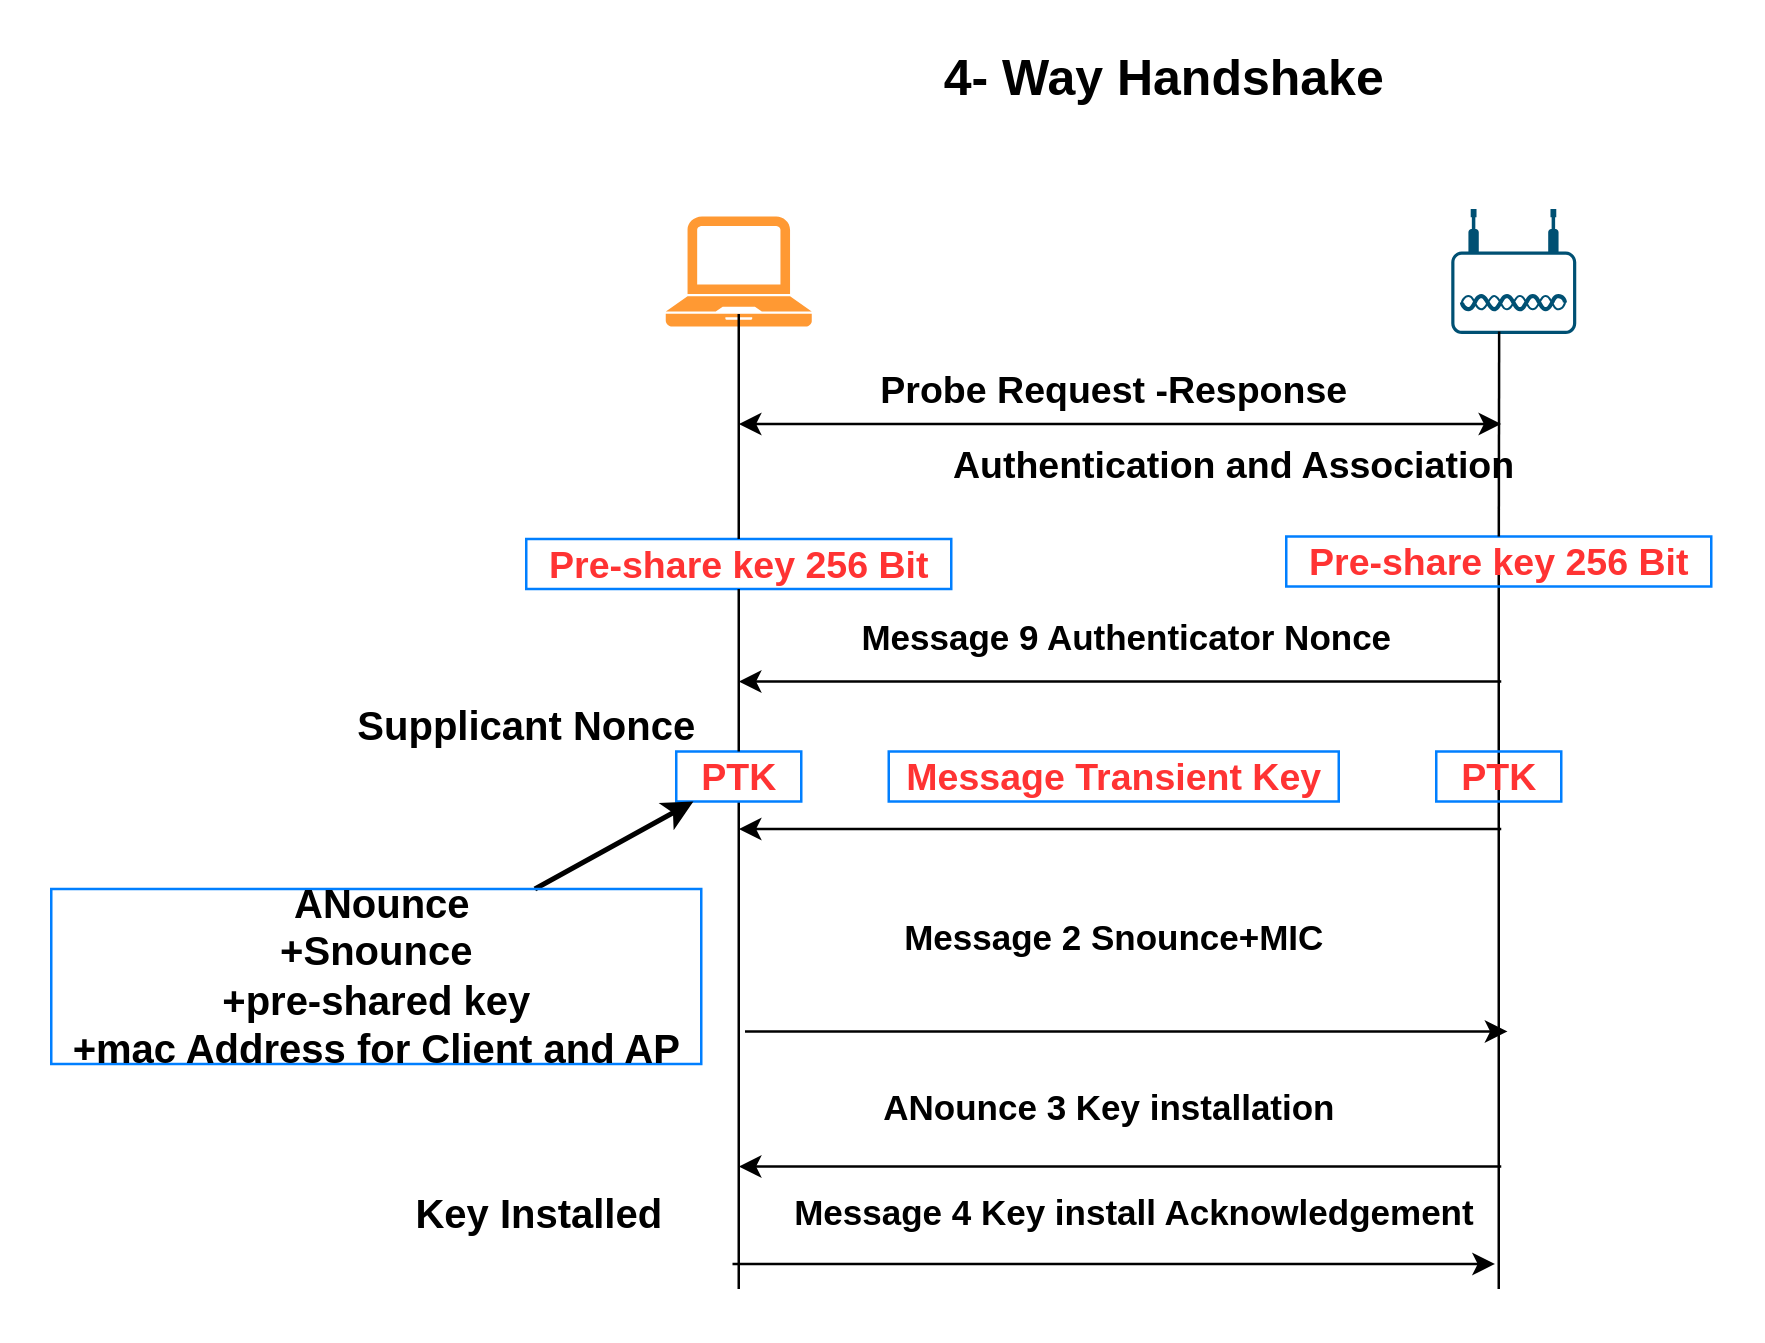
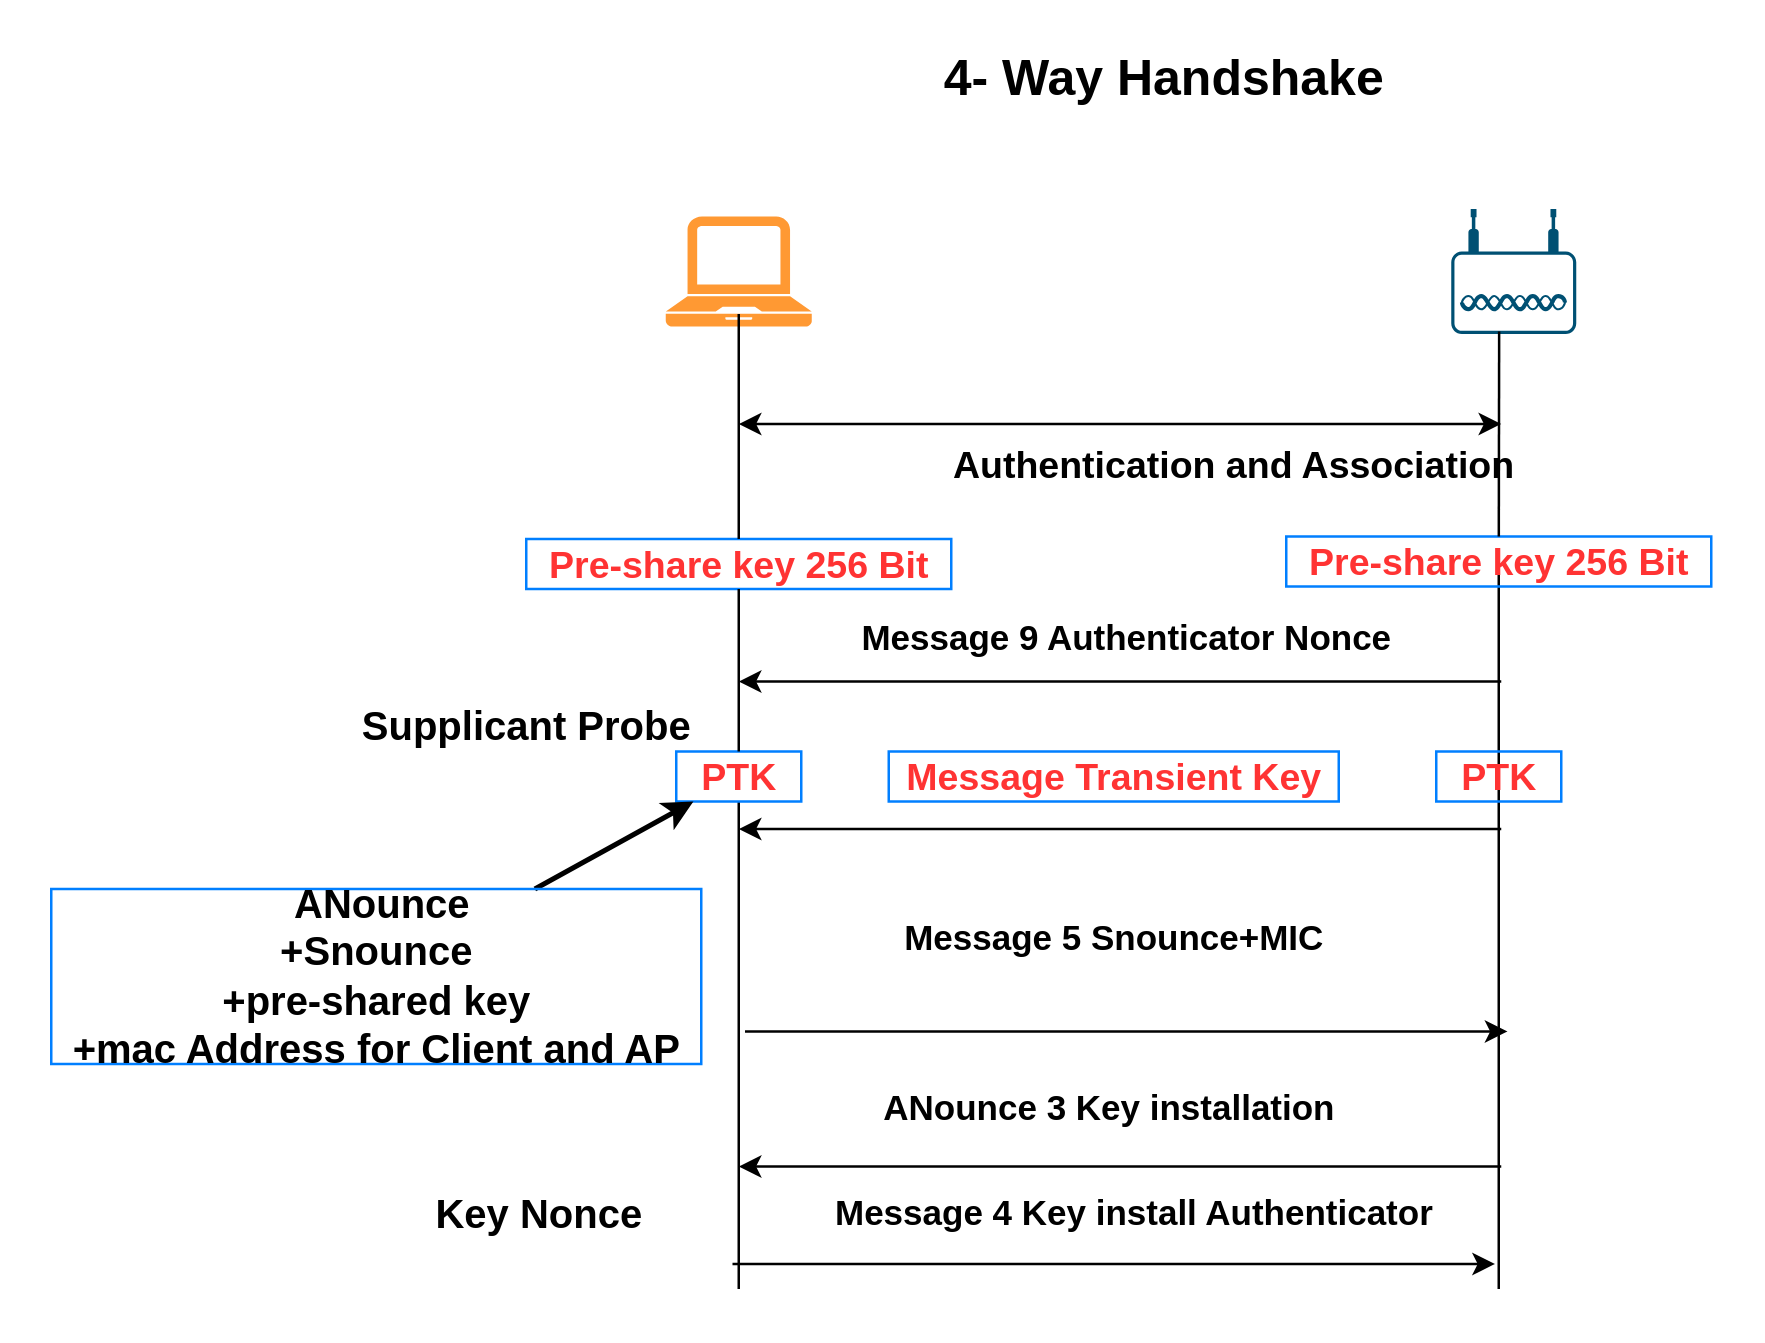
node "Probe Request -Response": removed
node "Supplicant Nonce": label "Supplicant Nonce" -> "Supplicant Probe"
node "Message 2 Snounce+MIC": label "Message 2 Snounce+MIC" -> "Message 5 Snounce+MIC"
node "Key Installed": label "Key Installed" -> "Key Nonce"
node "Message 4 Key install Acknowledgement": label "Message 4 Key install Acknowledgement" -> "Message 4 Key install Authenticator"
